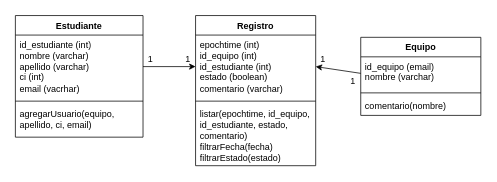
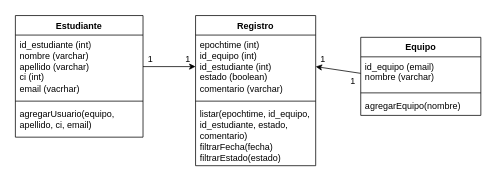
node "comentario(nombre)": label "comentario(nombre)" -> "agregarEquipo(nombre)"
